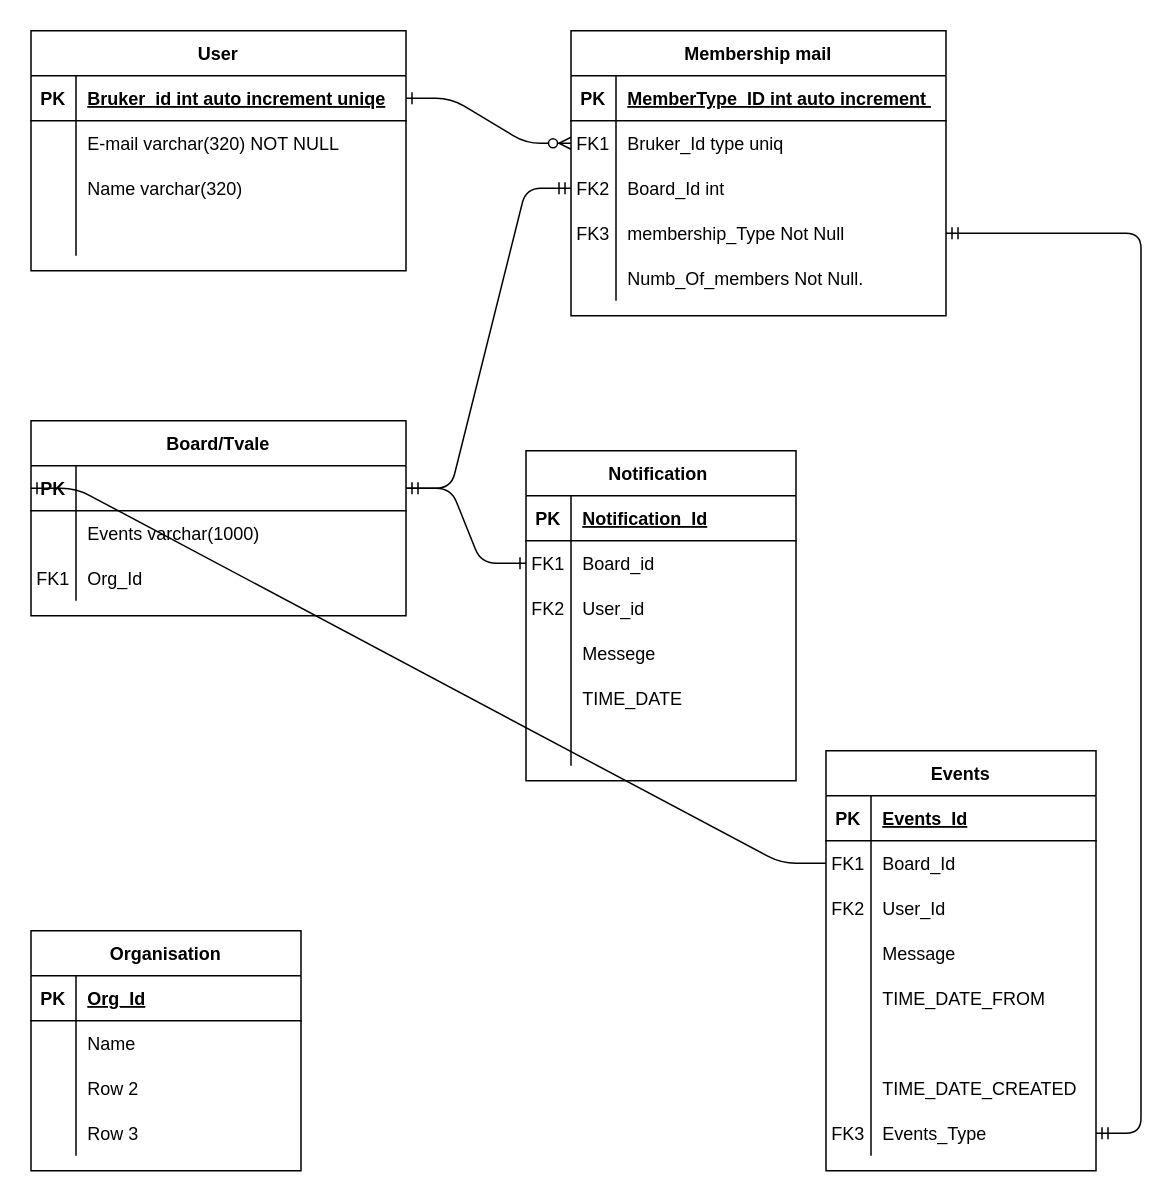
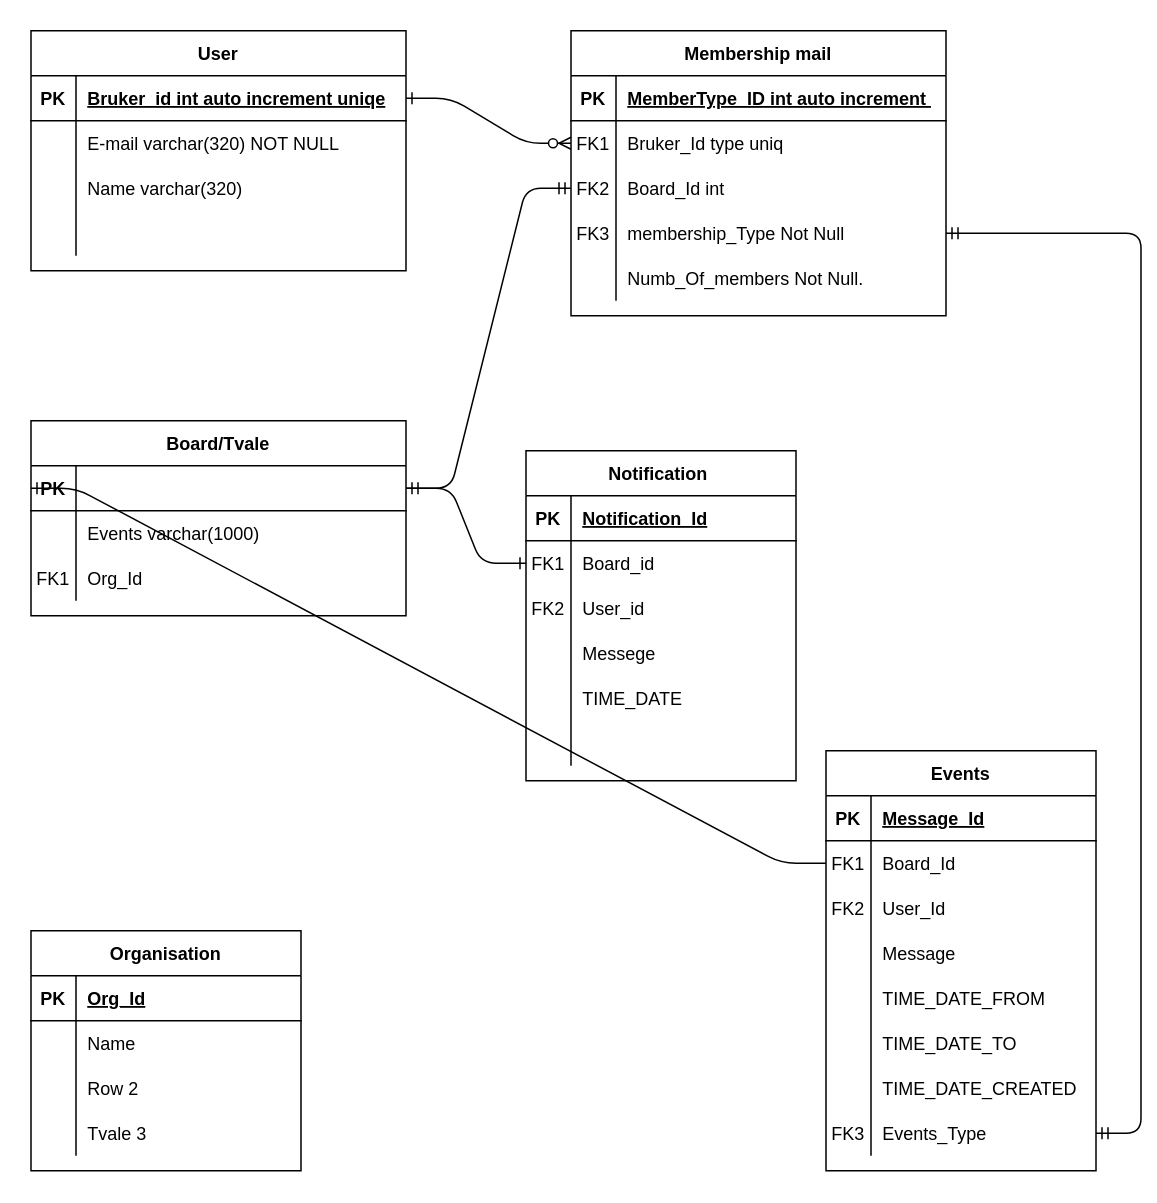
node "Events_Id": label "Events_Id" -> "Message_Id"
node "TIME_DATE_TO": added
node "Row 3": label "Row 3" -> "Tvale 3"
